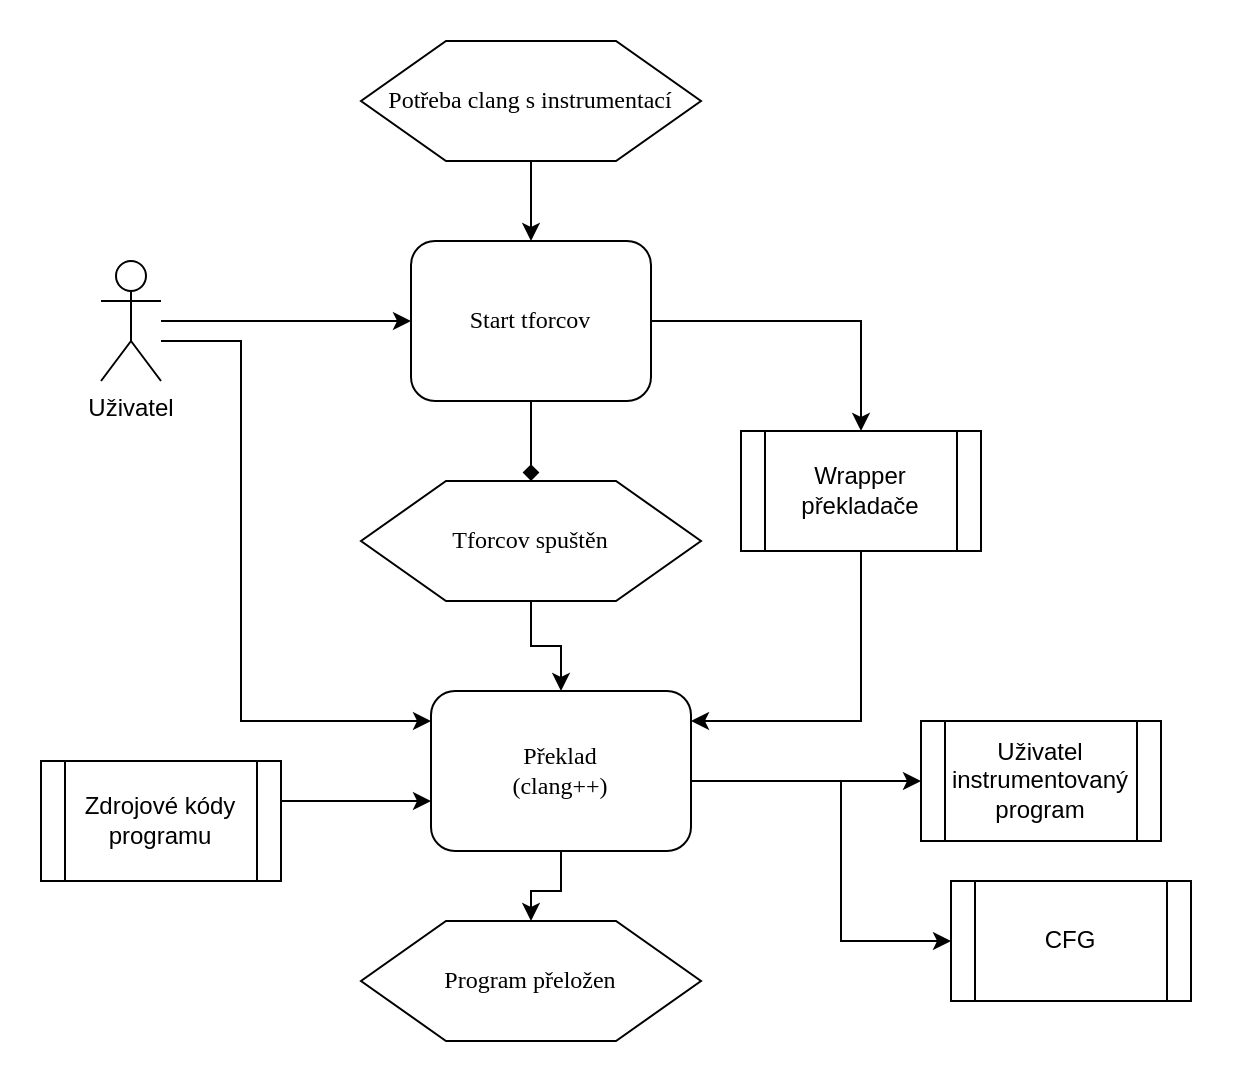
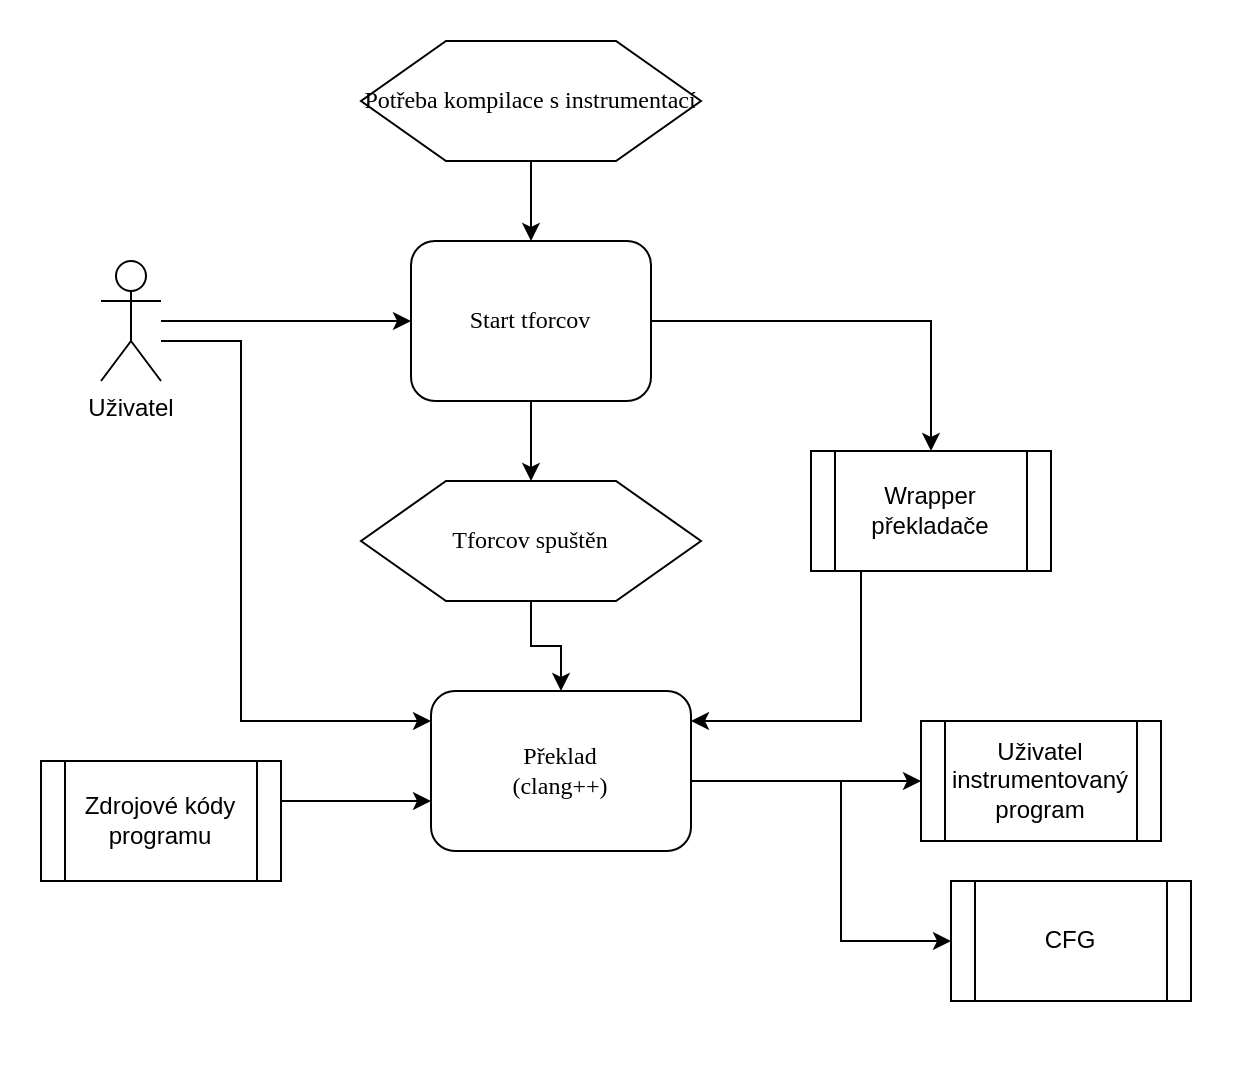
node "Potřeba clang s instrumentací": label "Potřeba clang s instrumentací" -> "Potřeba kompilace s instrumentací"
edge "Start tforcov" -> "Tforcov spuštěn": arrowhead diamond -> classic
node "Wrapper překladače": moved (861, 491) -> (931, 511)
edge "Překlad (clang++)" -> "Program přeložen": removed
node "Program přeložen": removed
